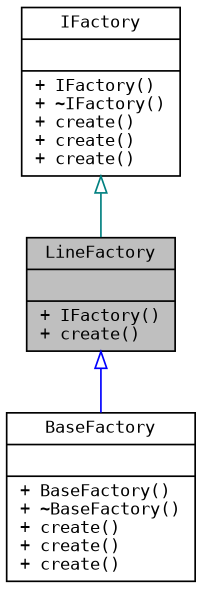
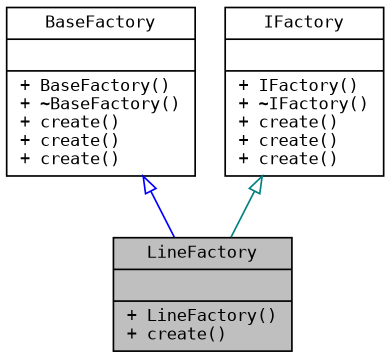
node "LineFactory": text "+ IFactory()" -> "+ LineFactory()"
edge "BaseFactory" -> "LineFactory": reversed
